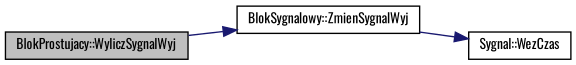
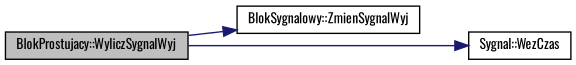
edge "BlokSygnalowy::ZmienSygnalWyj" -> "Sygnal::WezCzas": now "BlokProstujacy::WyliczSygnalWyj" -> "Sygnal::WezCzas"
